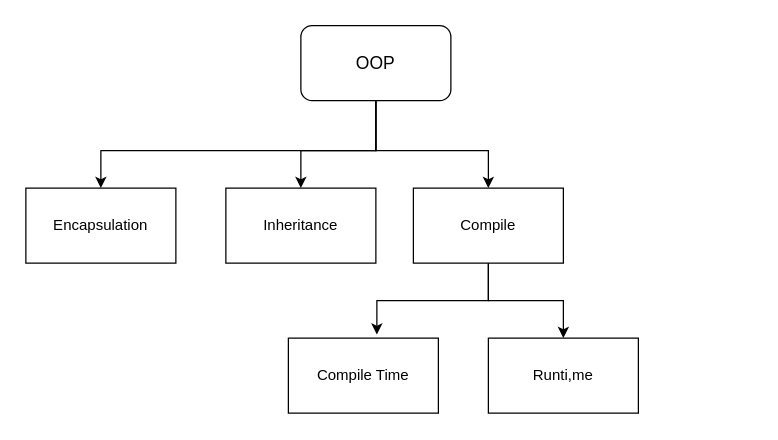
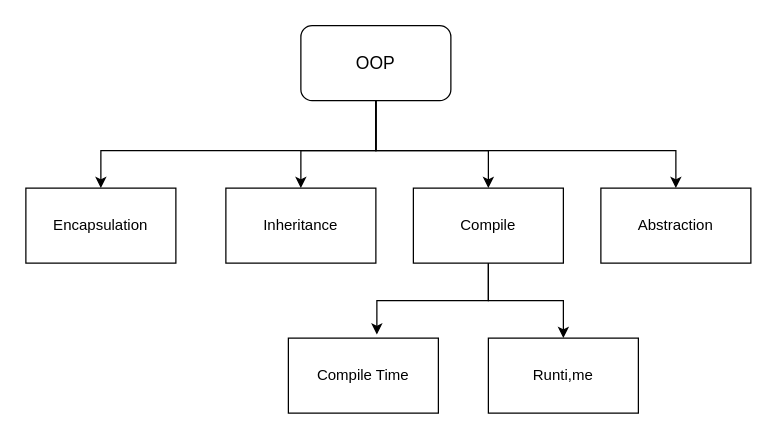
edge "OOP" -> "Abstraction": added
node "Abstraction": added
